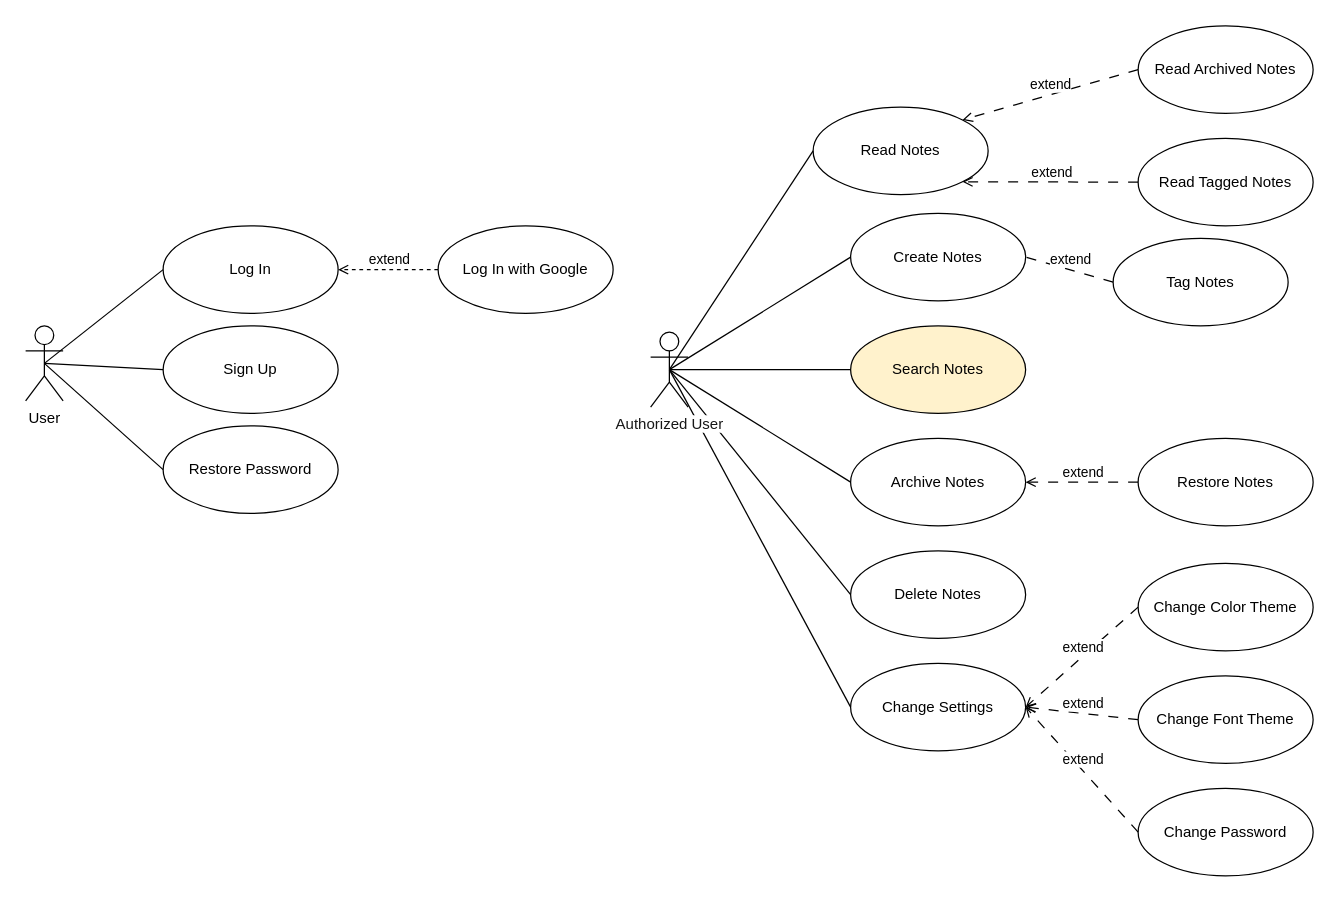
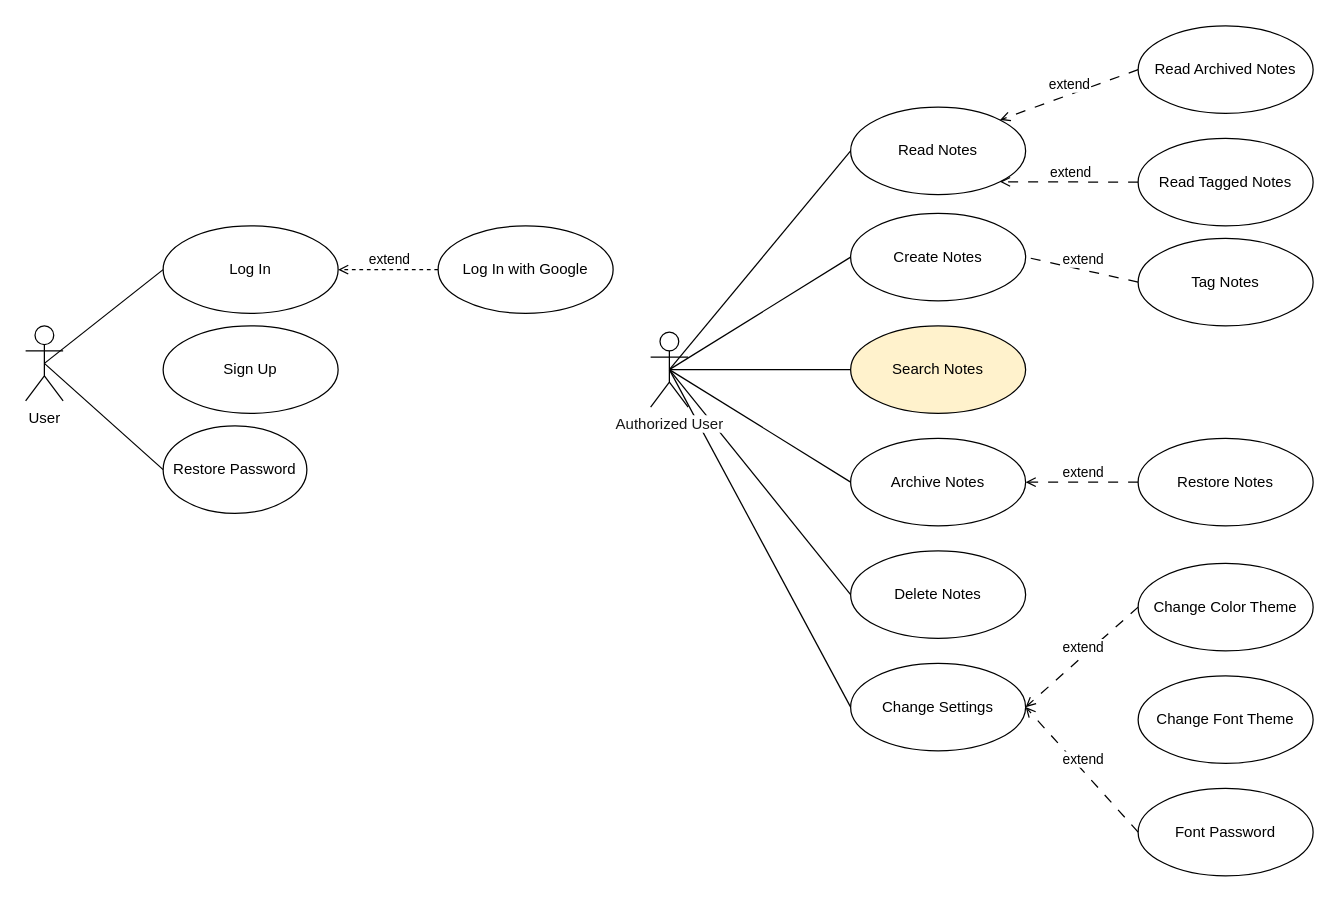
node "Read Notes": moved (901, 151) -> (938, 151)
node "Tag Notes": moved (1201, 282) -> (1226, 282)
edge "User" -- "Sign Up": removed
node "Restore Password": size 175x88 -> 144x88
edge "Change Font Theme" -> "Change Settings": removed, label "extend"
node "Change Password": label "Change Password" -> "Font Password"
